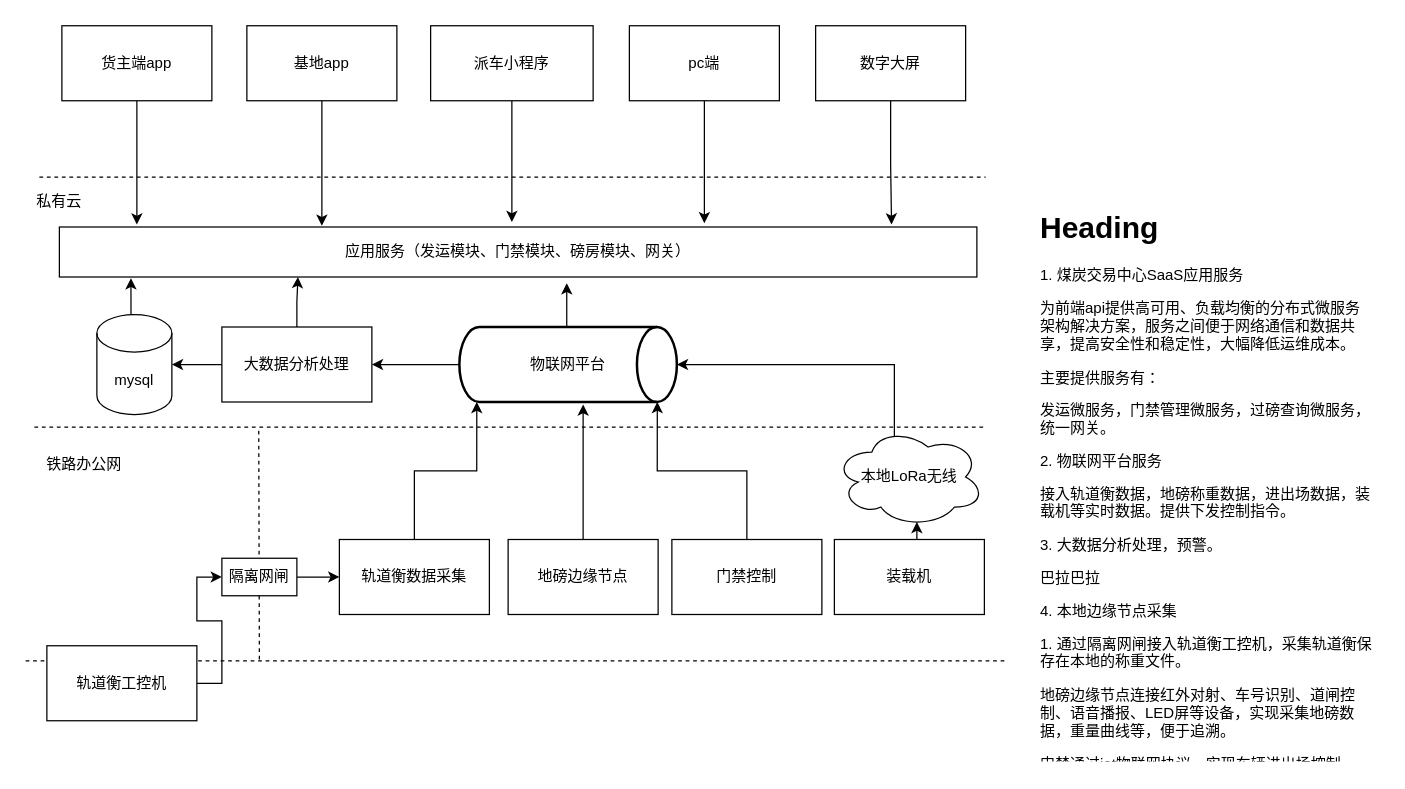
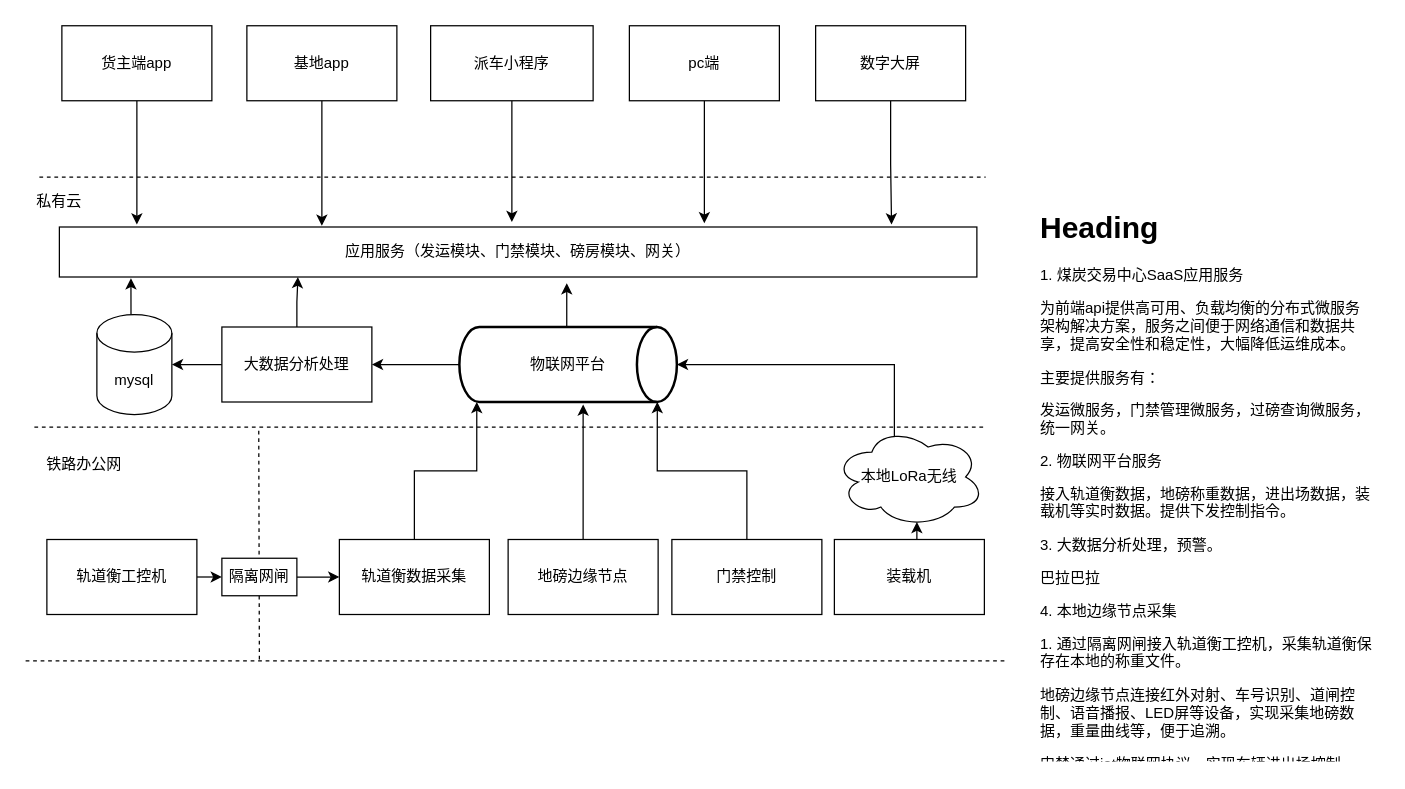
node "轨道衡工控机": moved (122, 683) -> (122, 577)
